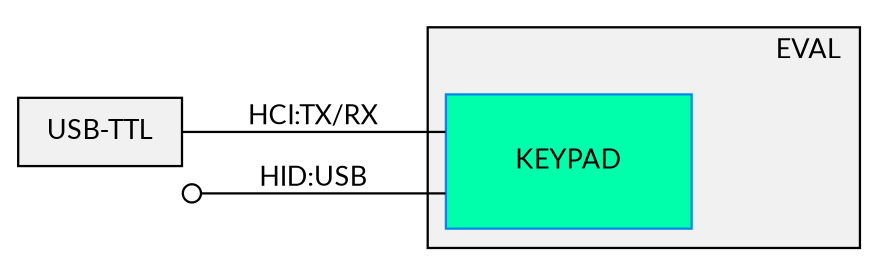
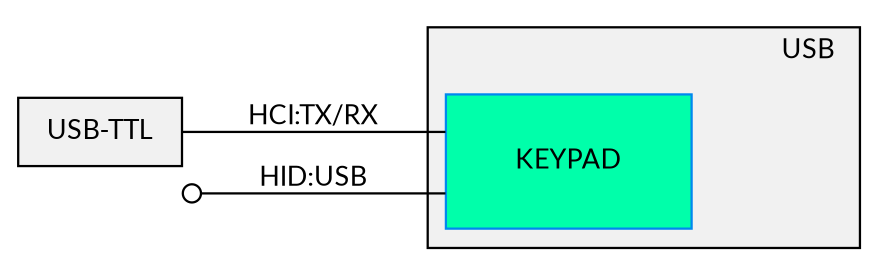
cluster "EVAL": label "EVAL" -> "USB"
